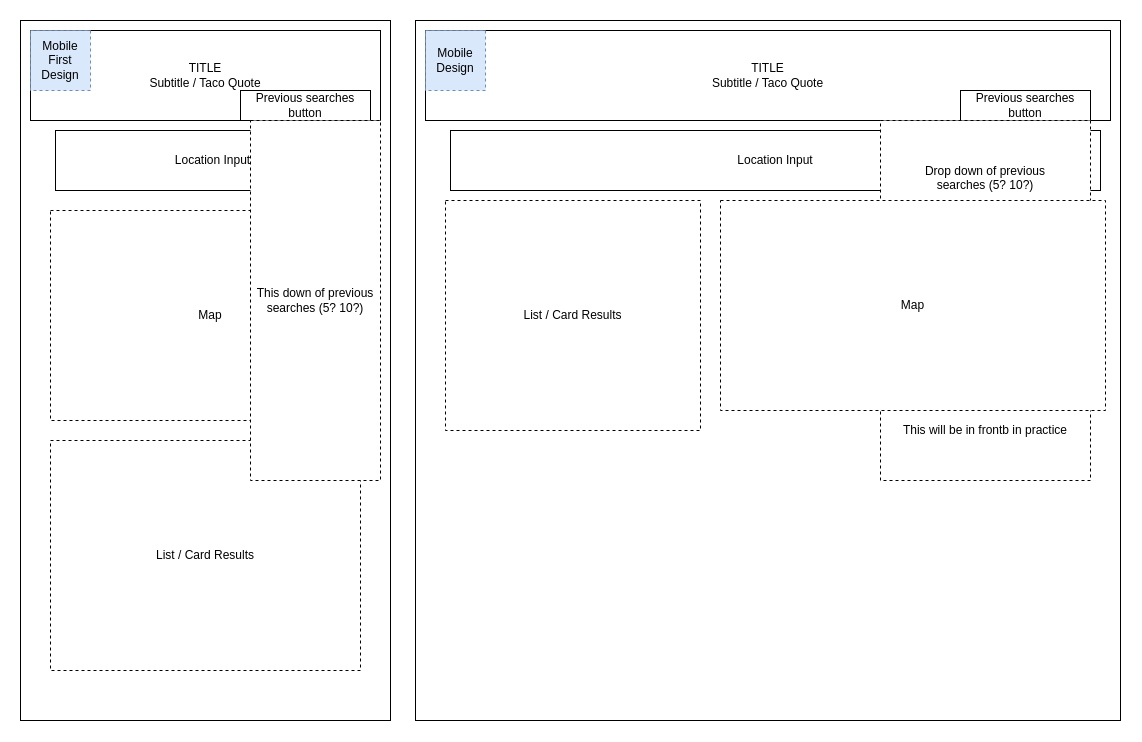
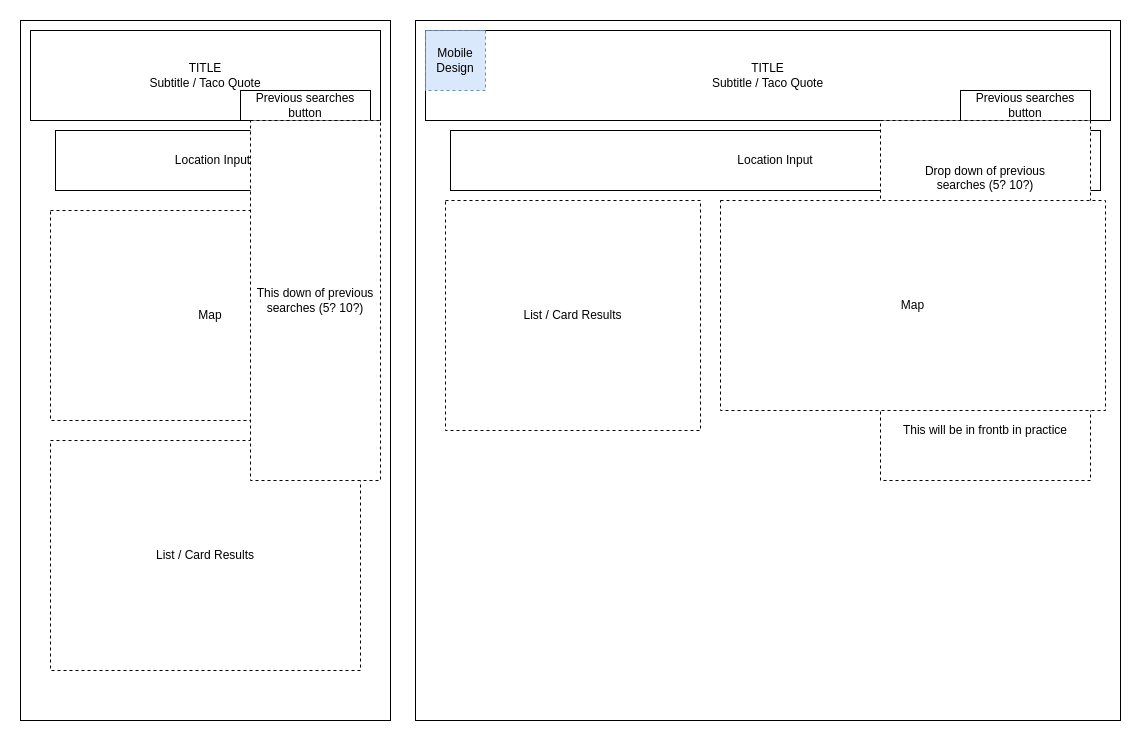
node "Mobile First Design": removed
